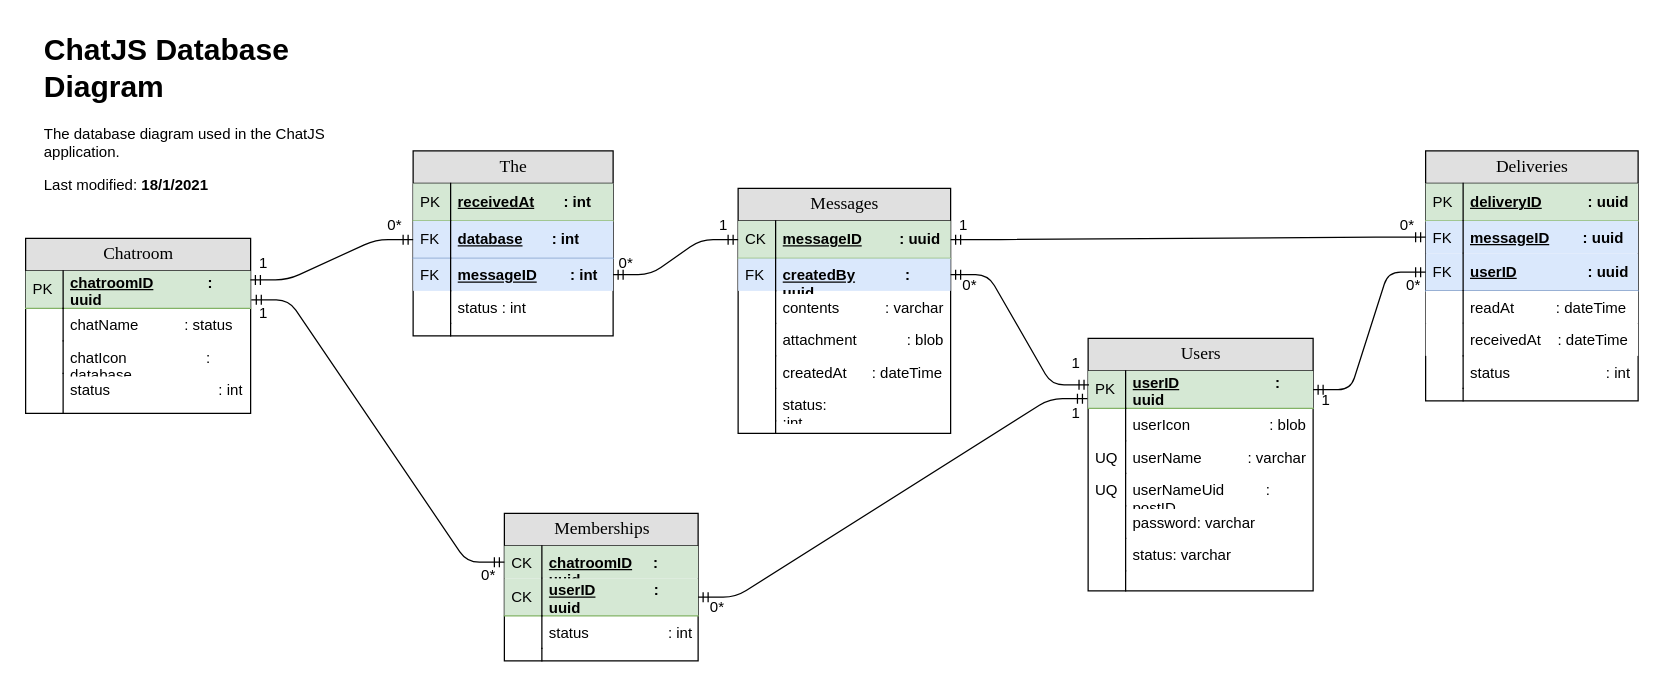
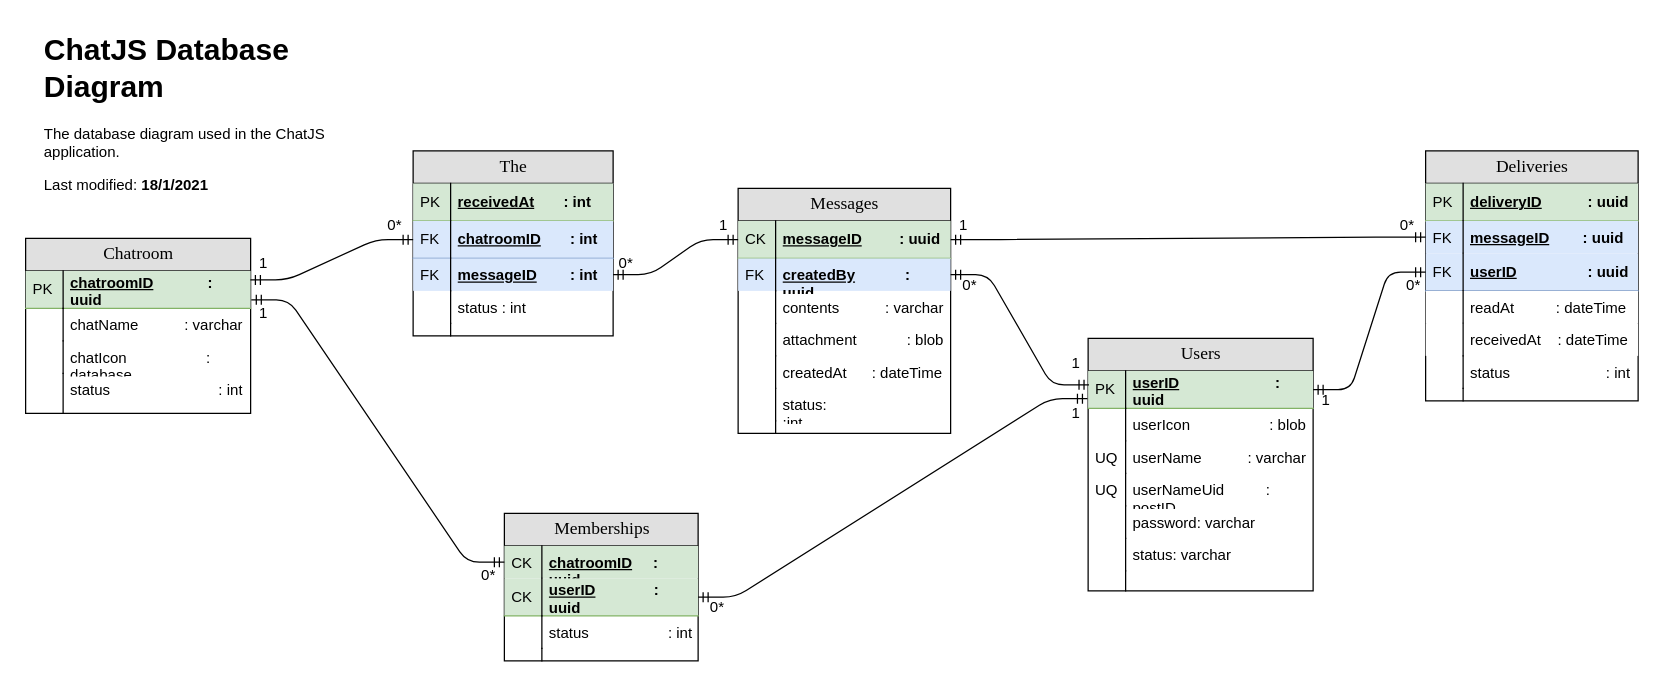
node "database : int": label "database : int" -> "chatroomID : int"
node "chatName : status": label "chatName : status" -> "chatName : varchar"
